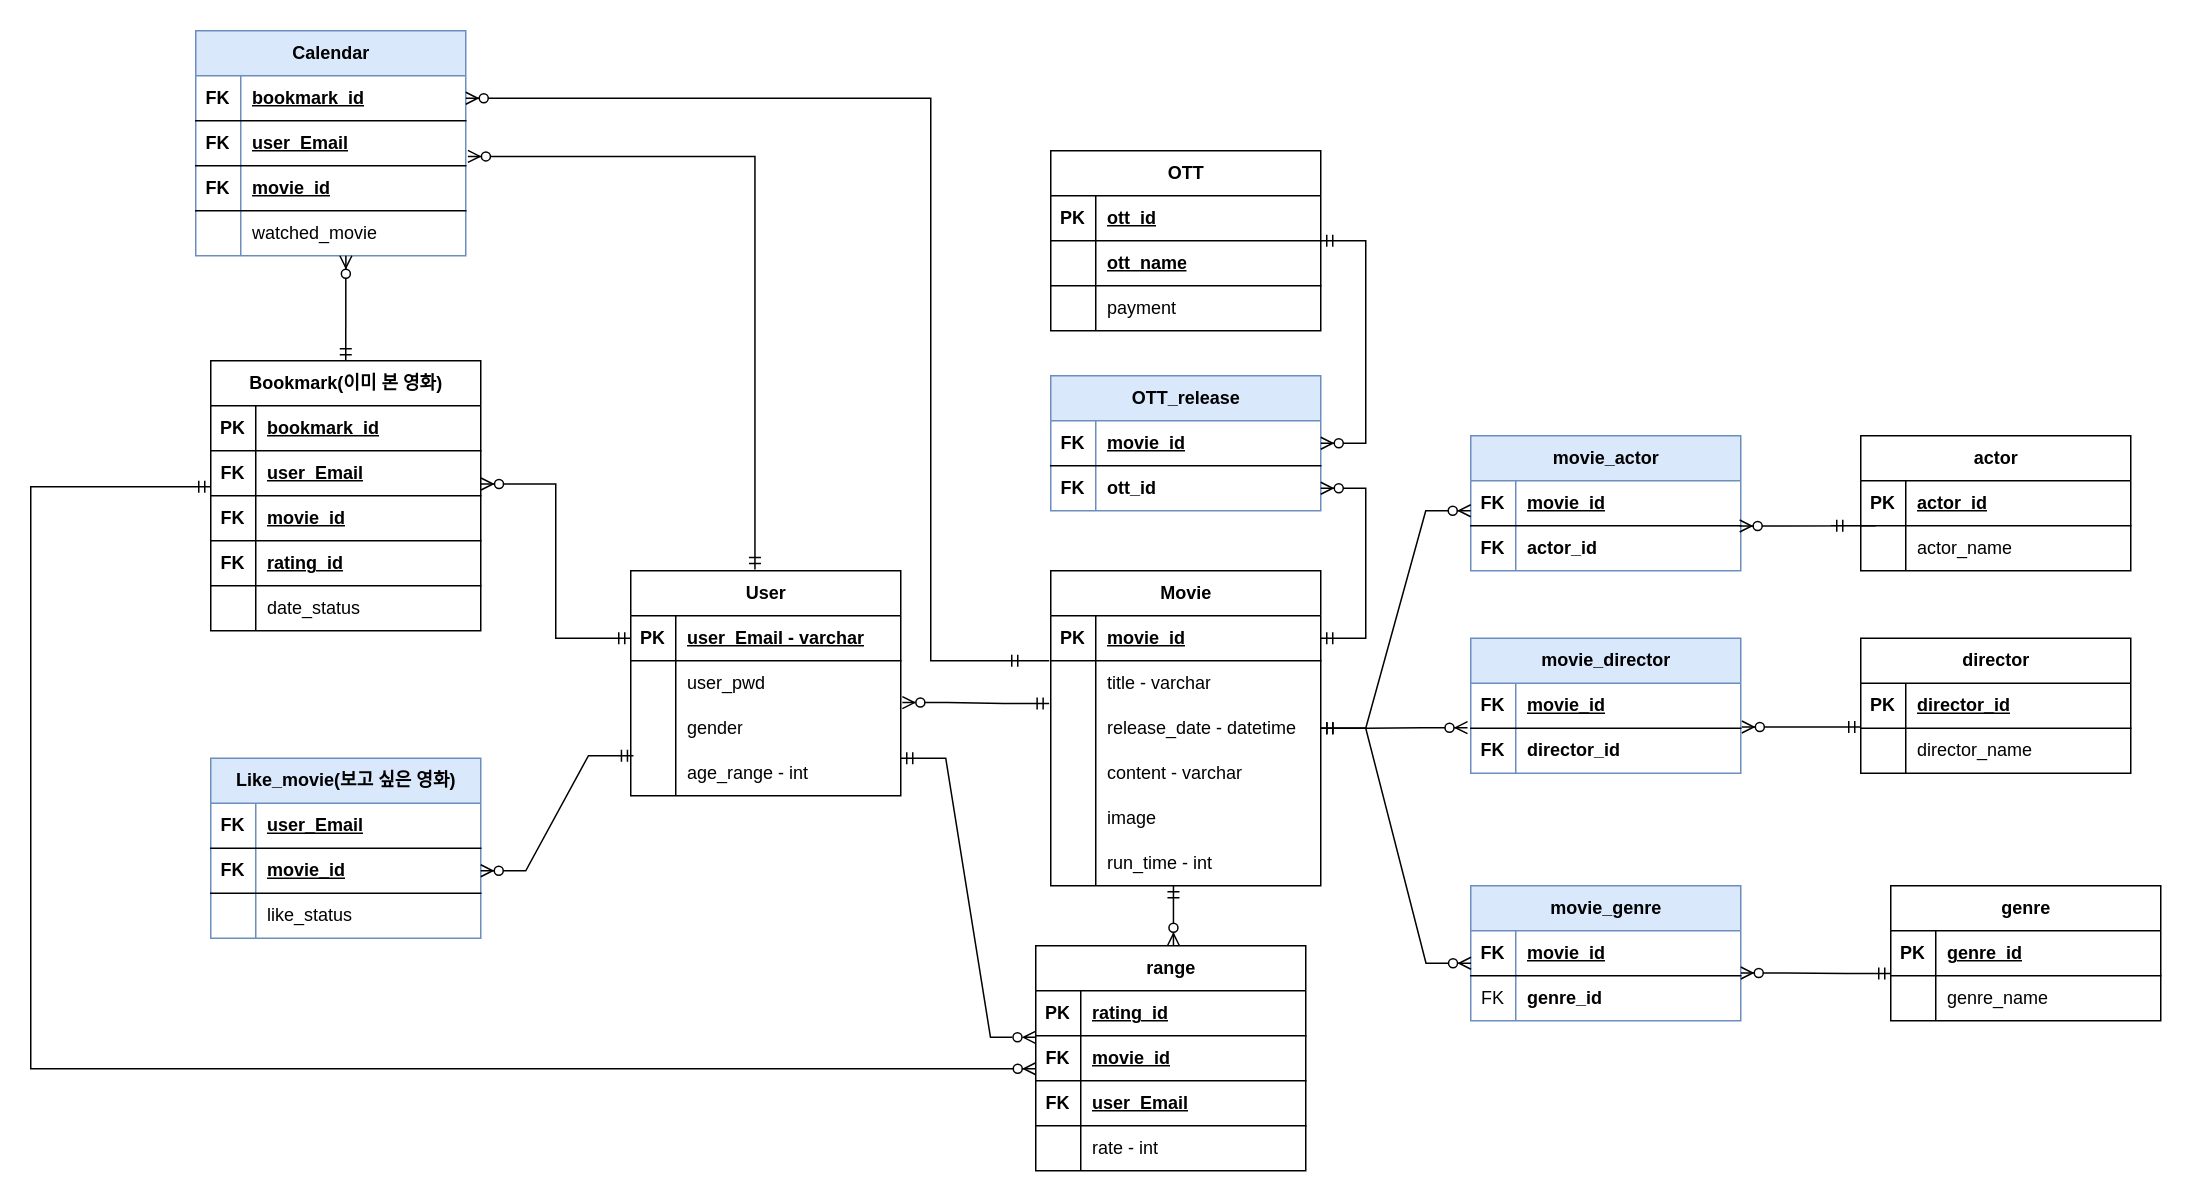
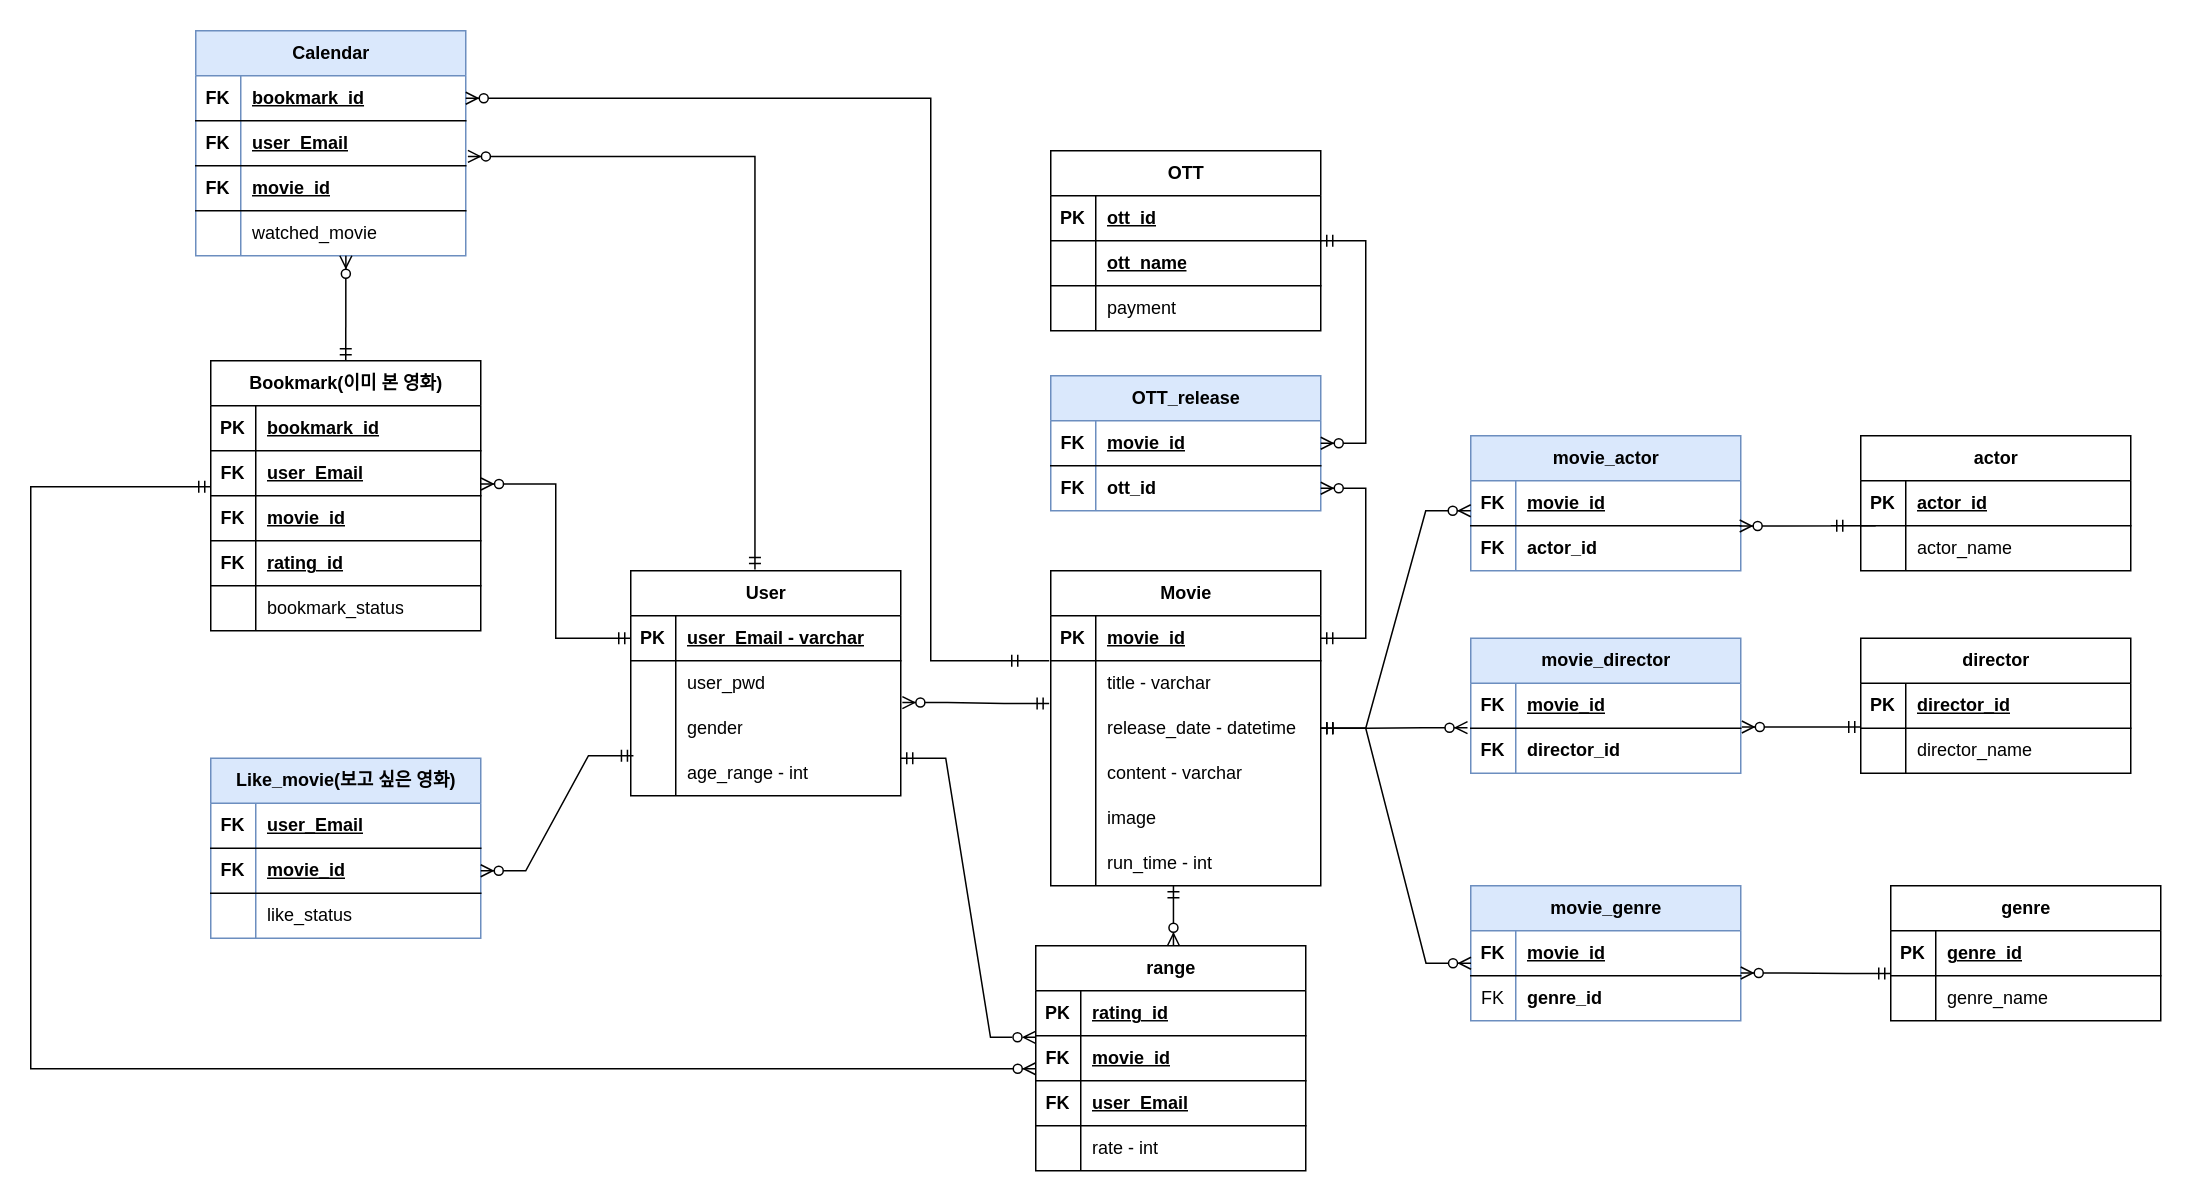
node "date_status": label "date_status" -> "bookmark_status"
